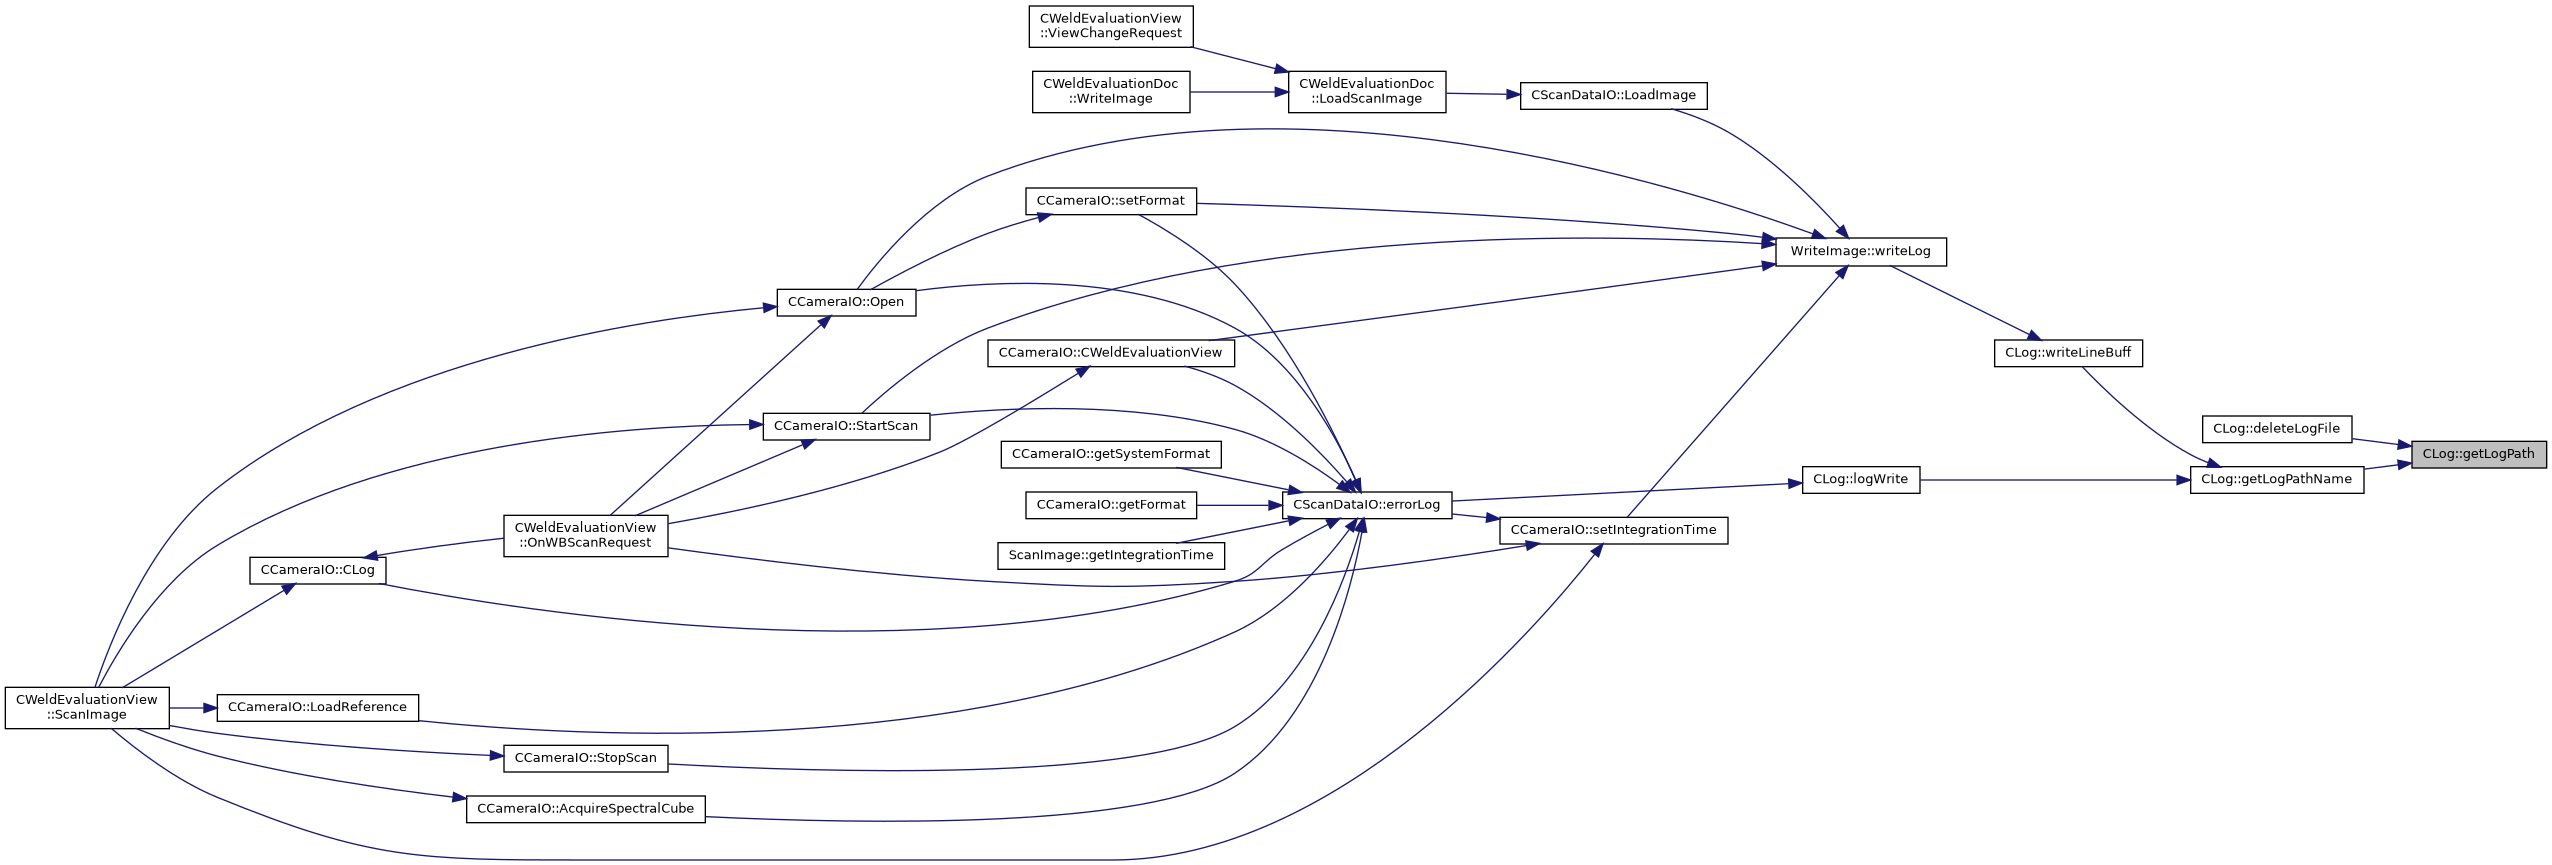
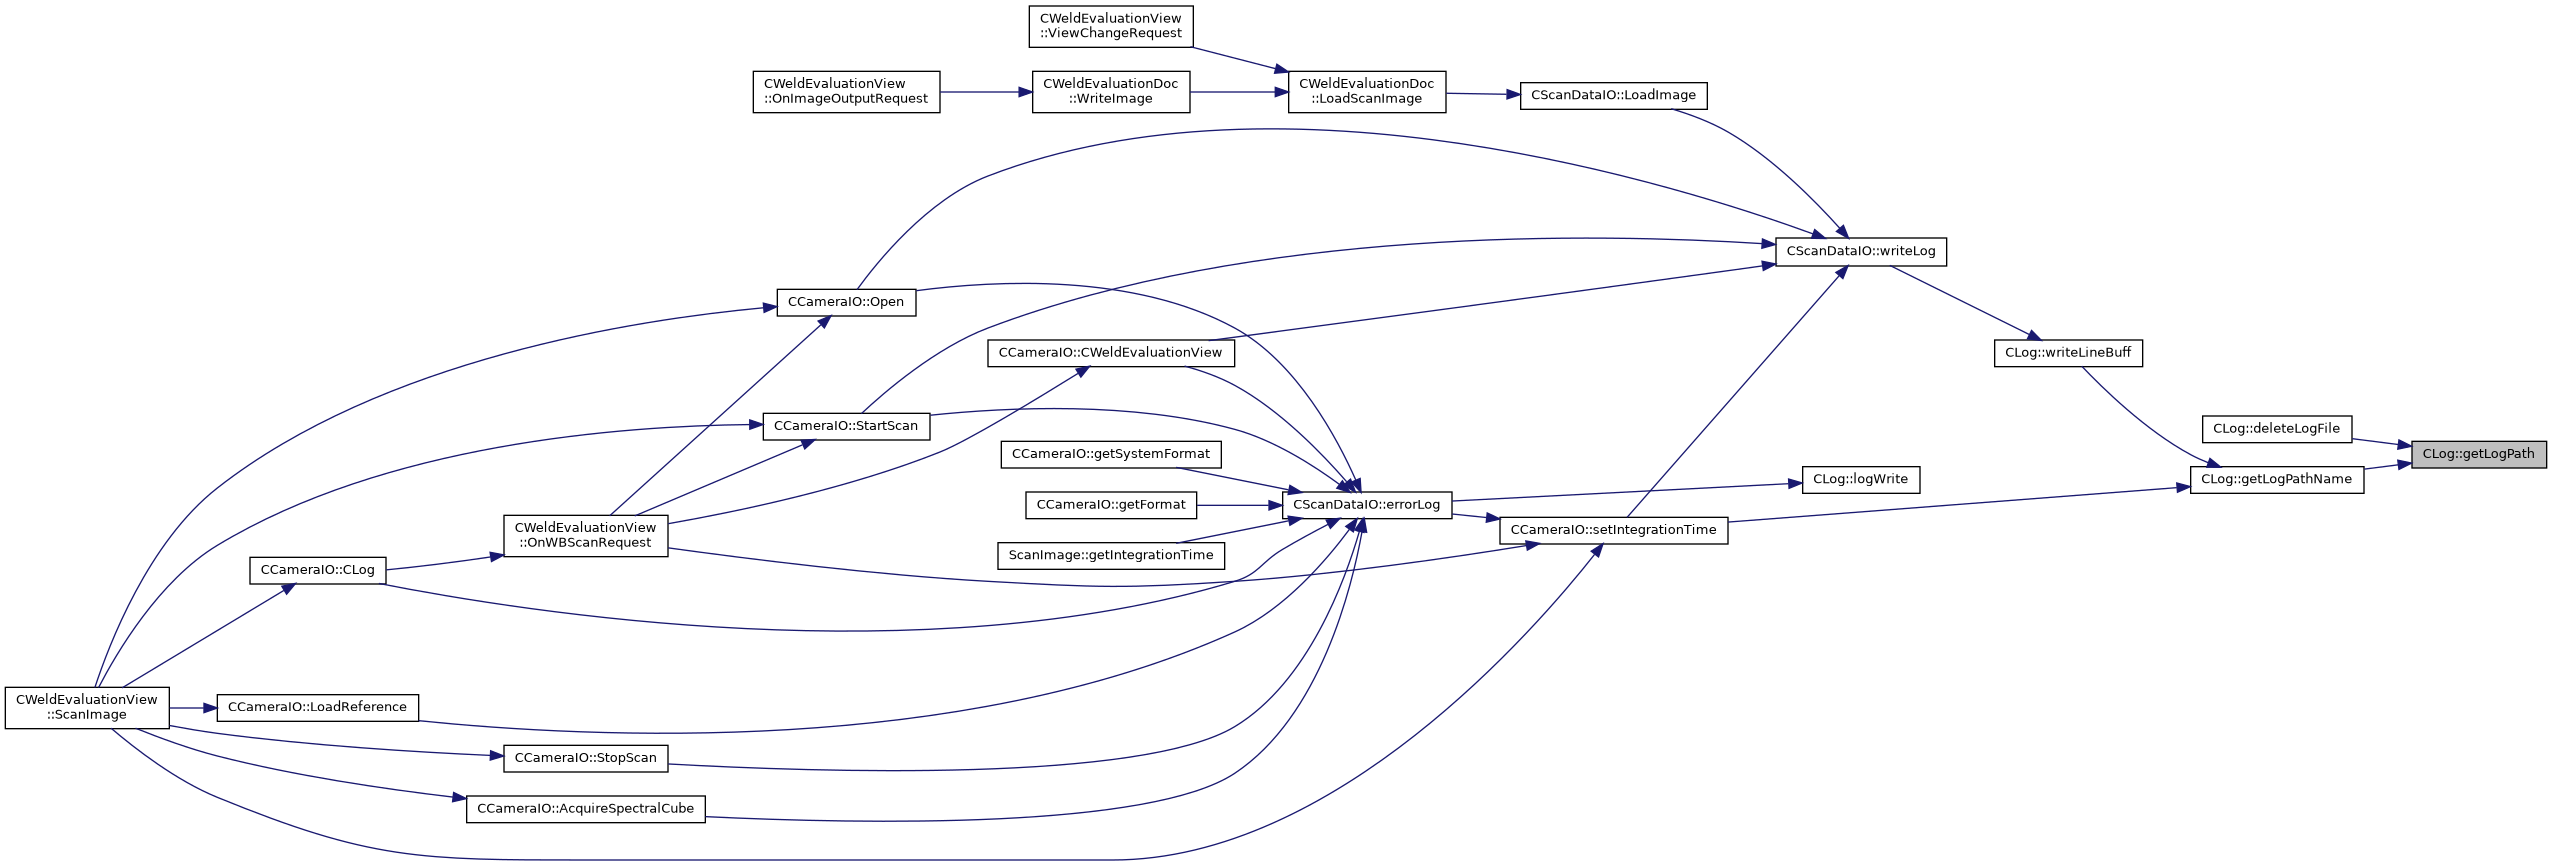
node "CWeldEvaluationView ::OnImageOutputRequest": added
node "CCameraIO::setFormat": removed
node "WriteImage::writeLog": label "WriteImage::writeLog" -> "CScanDataIO::writeLog"
edge "CLog::logWrite" -> "CLog::getLogPathName": now "CCameraIO::setIntegrationTime" -> "CLog::getLogPathName"
edge "CWeldEvaluationView ::OnWBScanRequest" -> "CCameraIO::CLog": reversed
